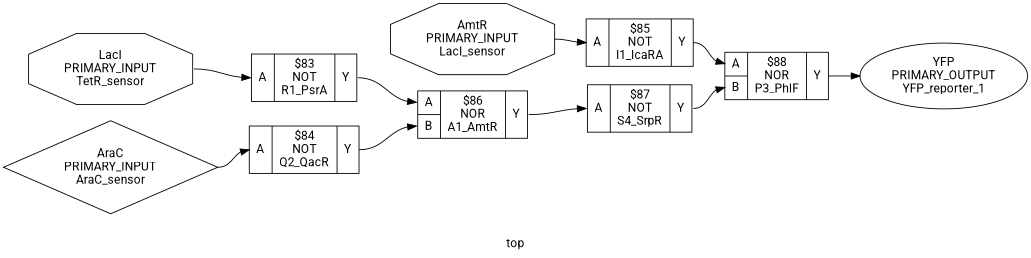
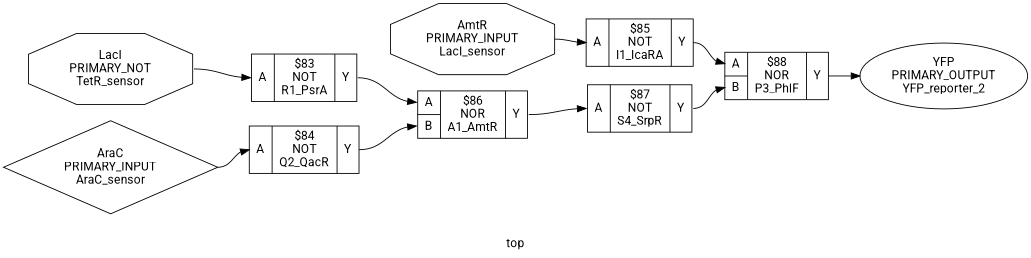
node "LacI PRIMARY_INPUT TetR_sensor": label "LacI PRIMARY_INPUT TetR_sensor" -> "LacI PRIMARY_NOT TetR_sensor"
node "YFP PRIMARY_OUTPUT YFP_reporter_1": label "YFP PRIMARY_OUTPUT YFP_reporter_1" -> "YFP PRIMARY_OUTPUT YFP_reporter_2"
